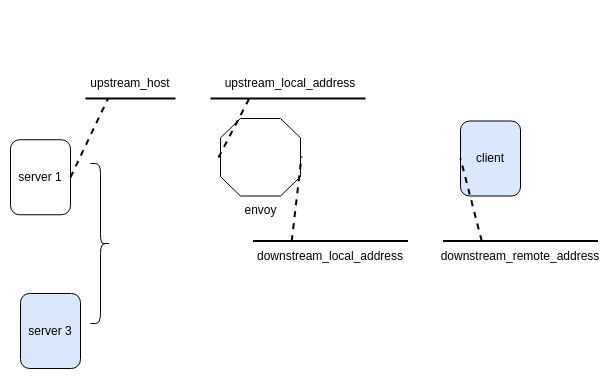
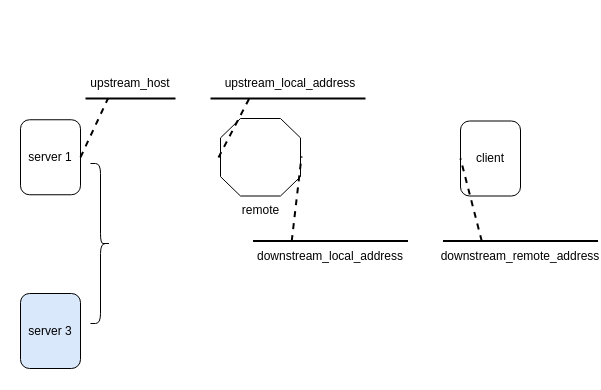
node "client": fillcolor #dae8fc -> #ffffff
node "server 1": moved (41, 177) -> (51, 157)
node "envoy": label "envoy" -> "remote"
